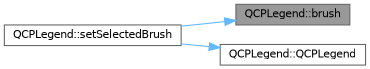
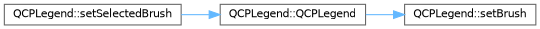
node "QCPLegend::brush": removed
node "QCPLegend::setBrush": added
